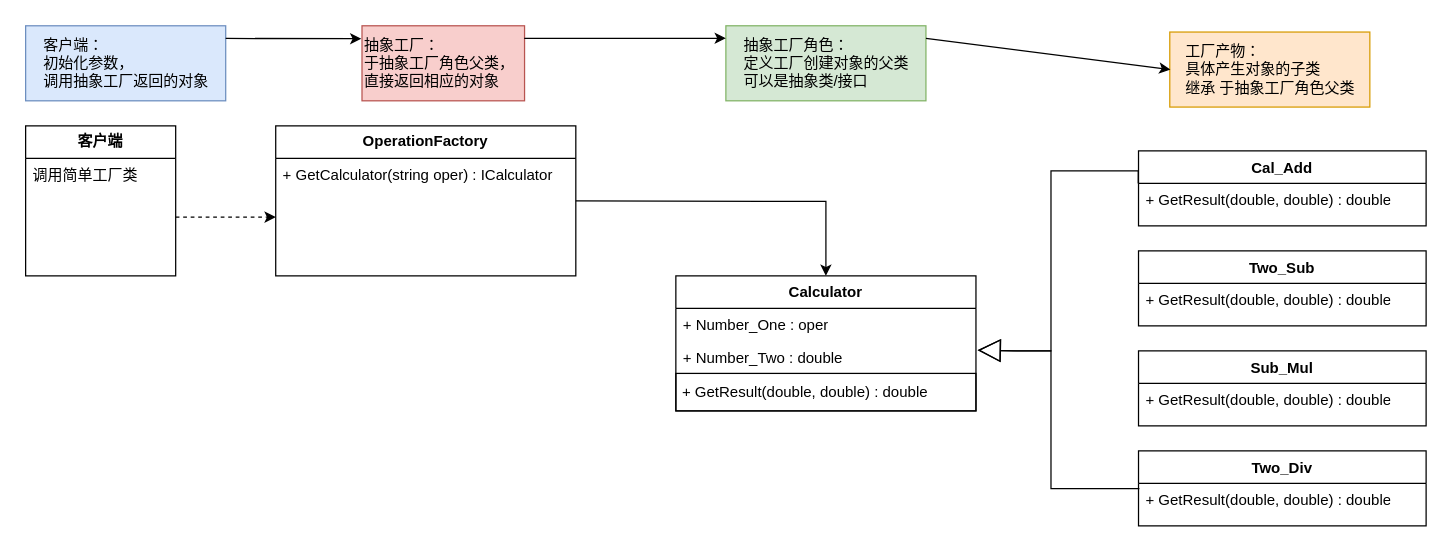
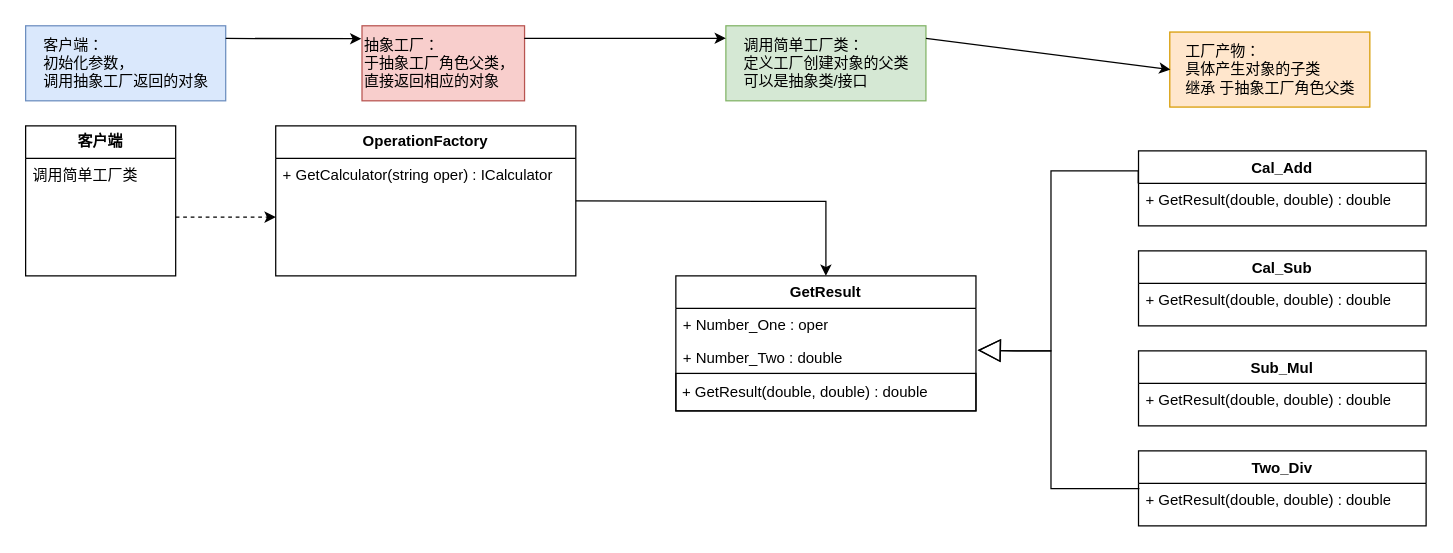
node "抽象工厂角色： 定义工厂创建对象的父类 可以是抽象类/接口": label "抽象工厂角色： 定义工厂创建对象的父类 可以是抽象类/接口" -> "调用简单工厂类： 定义工厂创建对象的父类 可以是抽象类/接口"
node "Two_Sub": label "Two_Sub" -> "Cal_Sub"
node "Calculator": label "Calculator" -> "GetResult"
